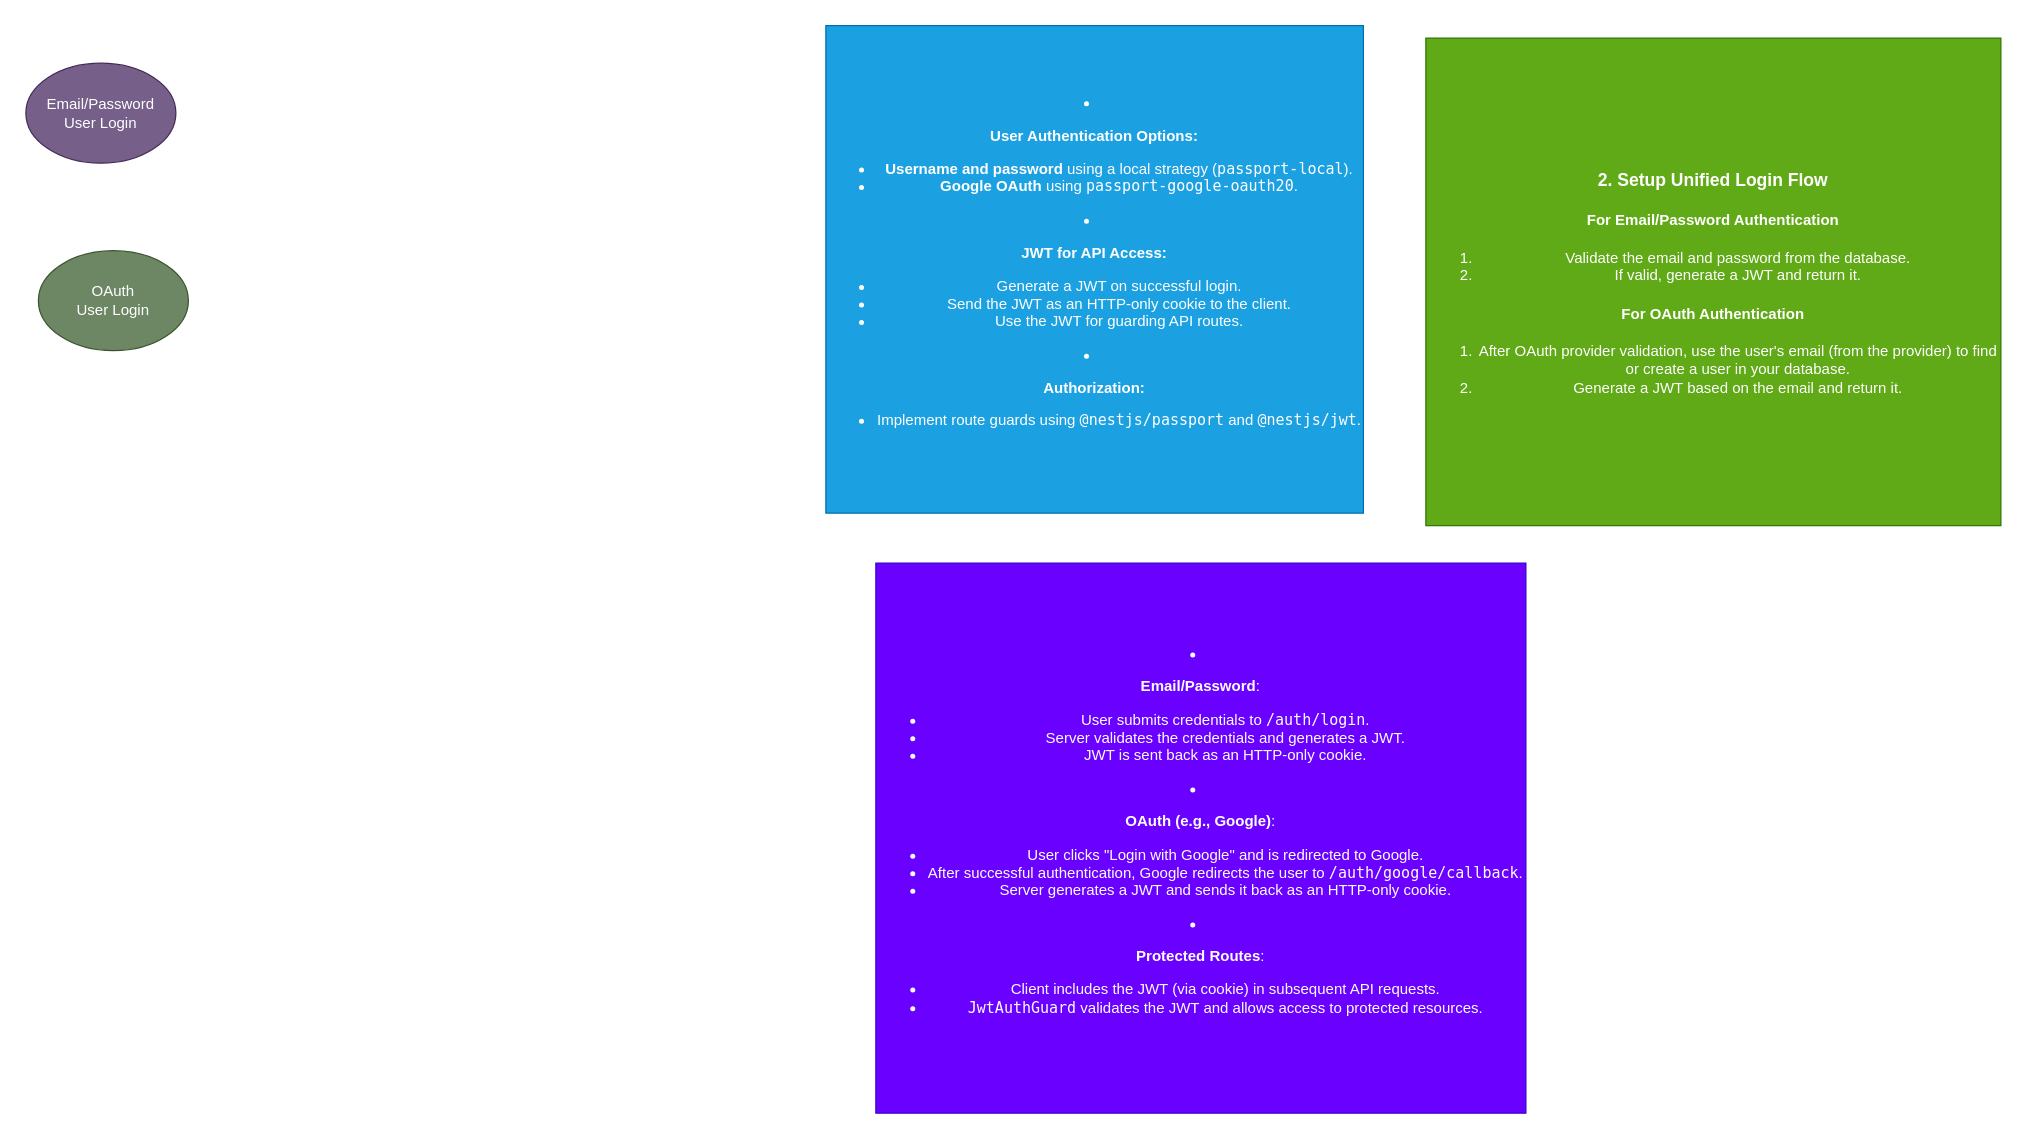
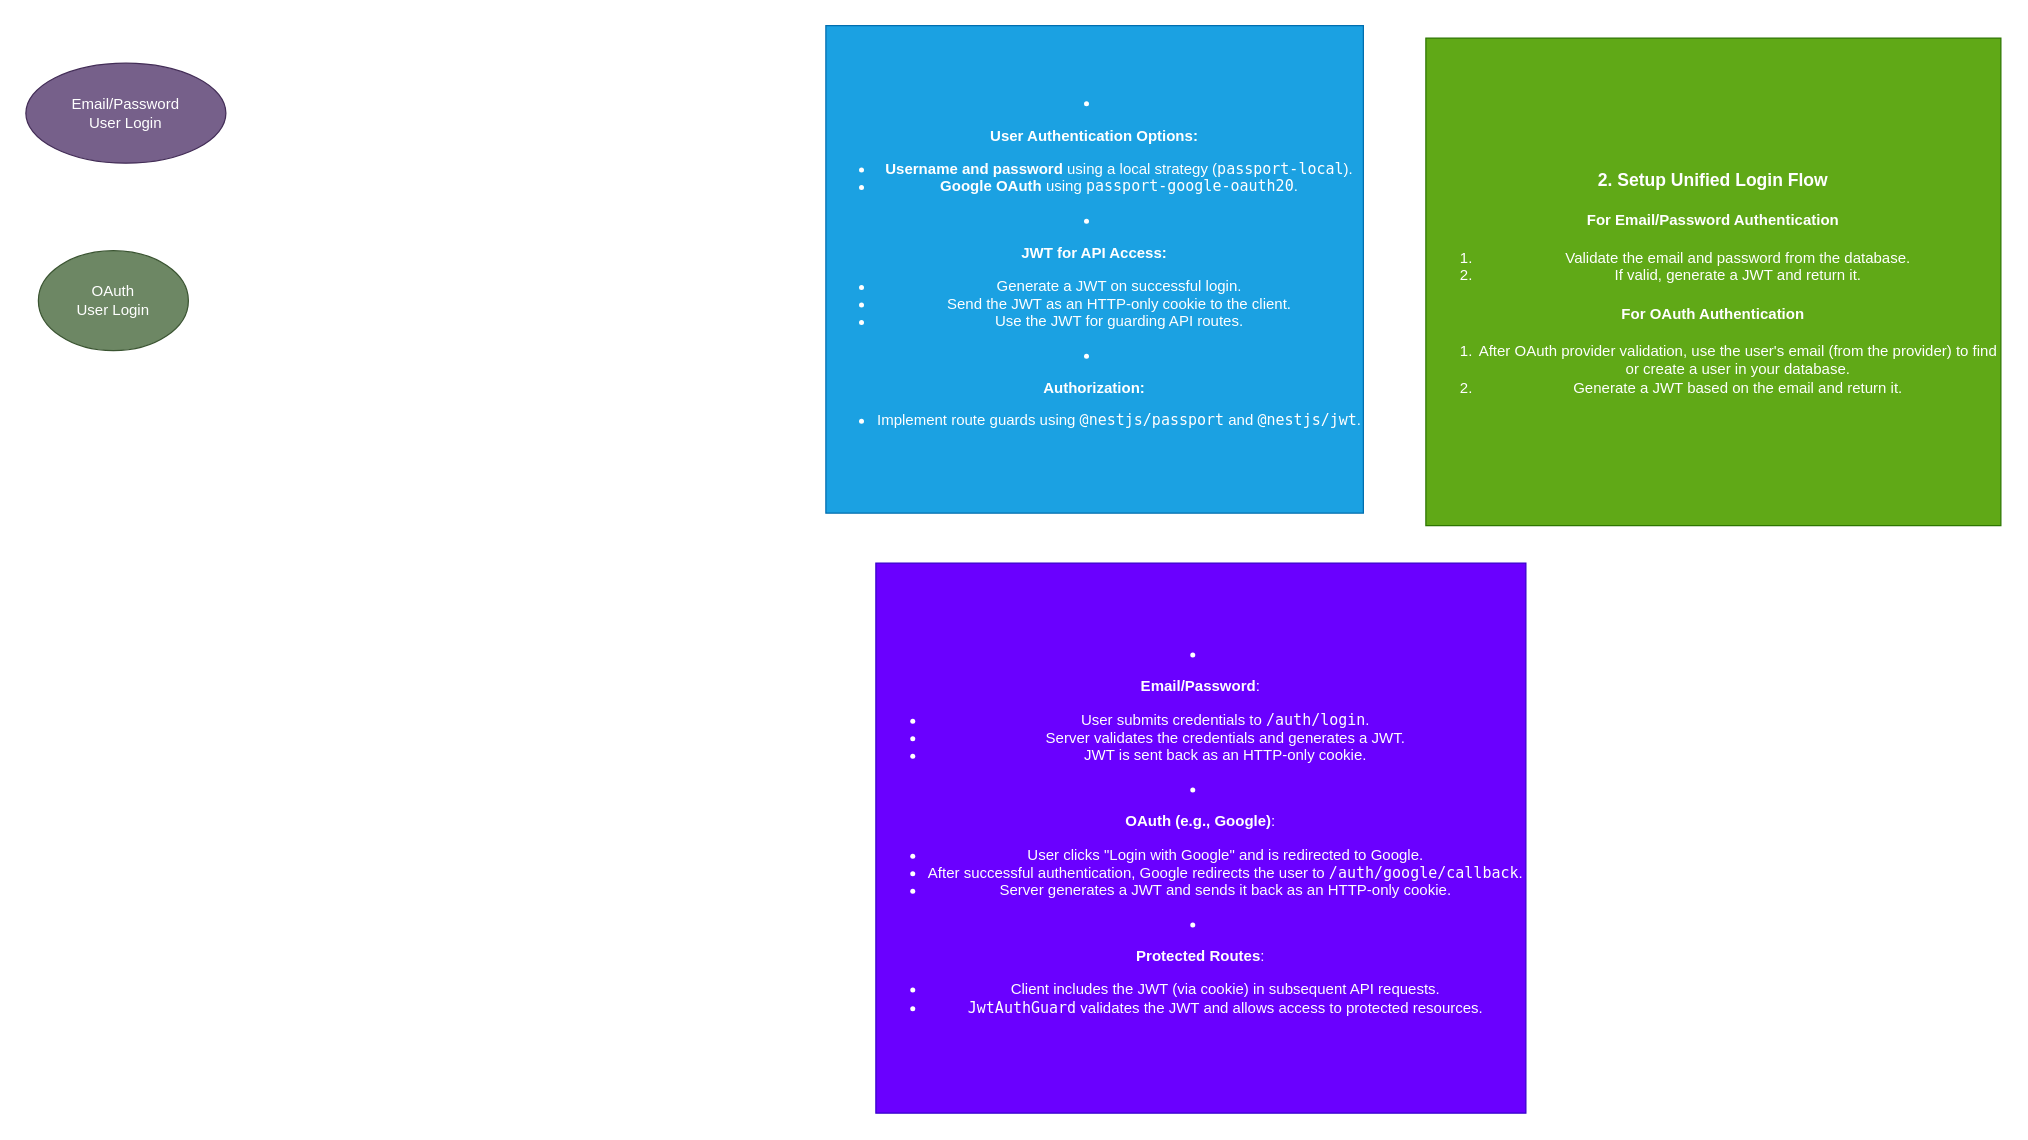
node "Email/Password User Login": size 150x100 -> 200x100
